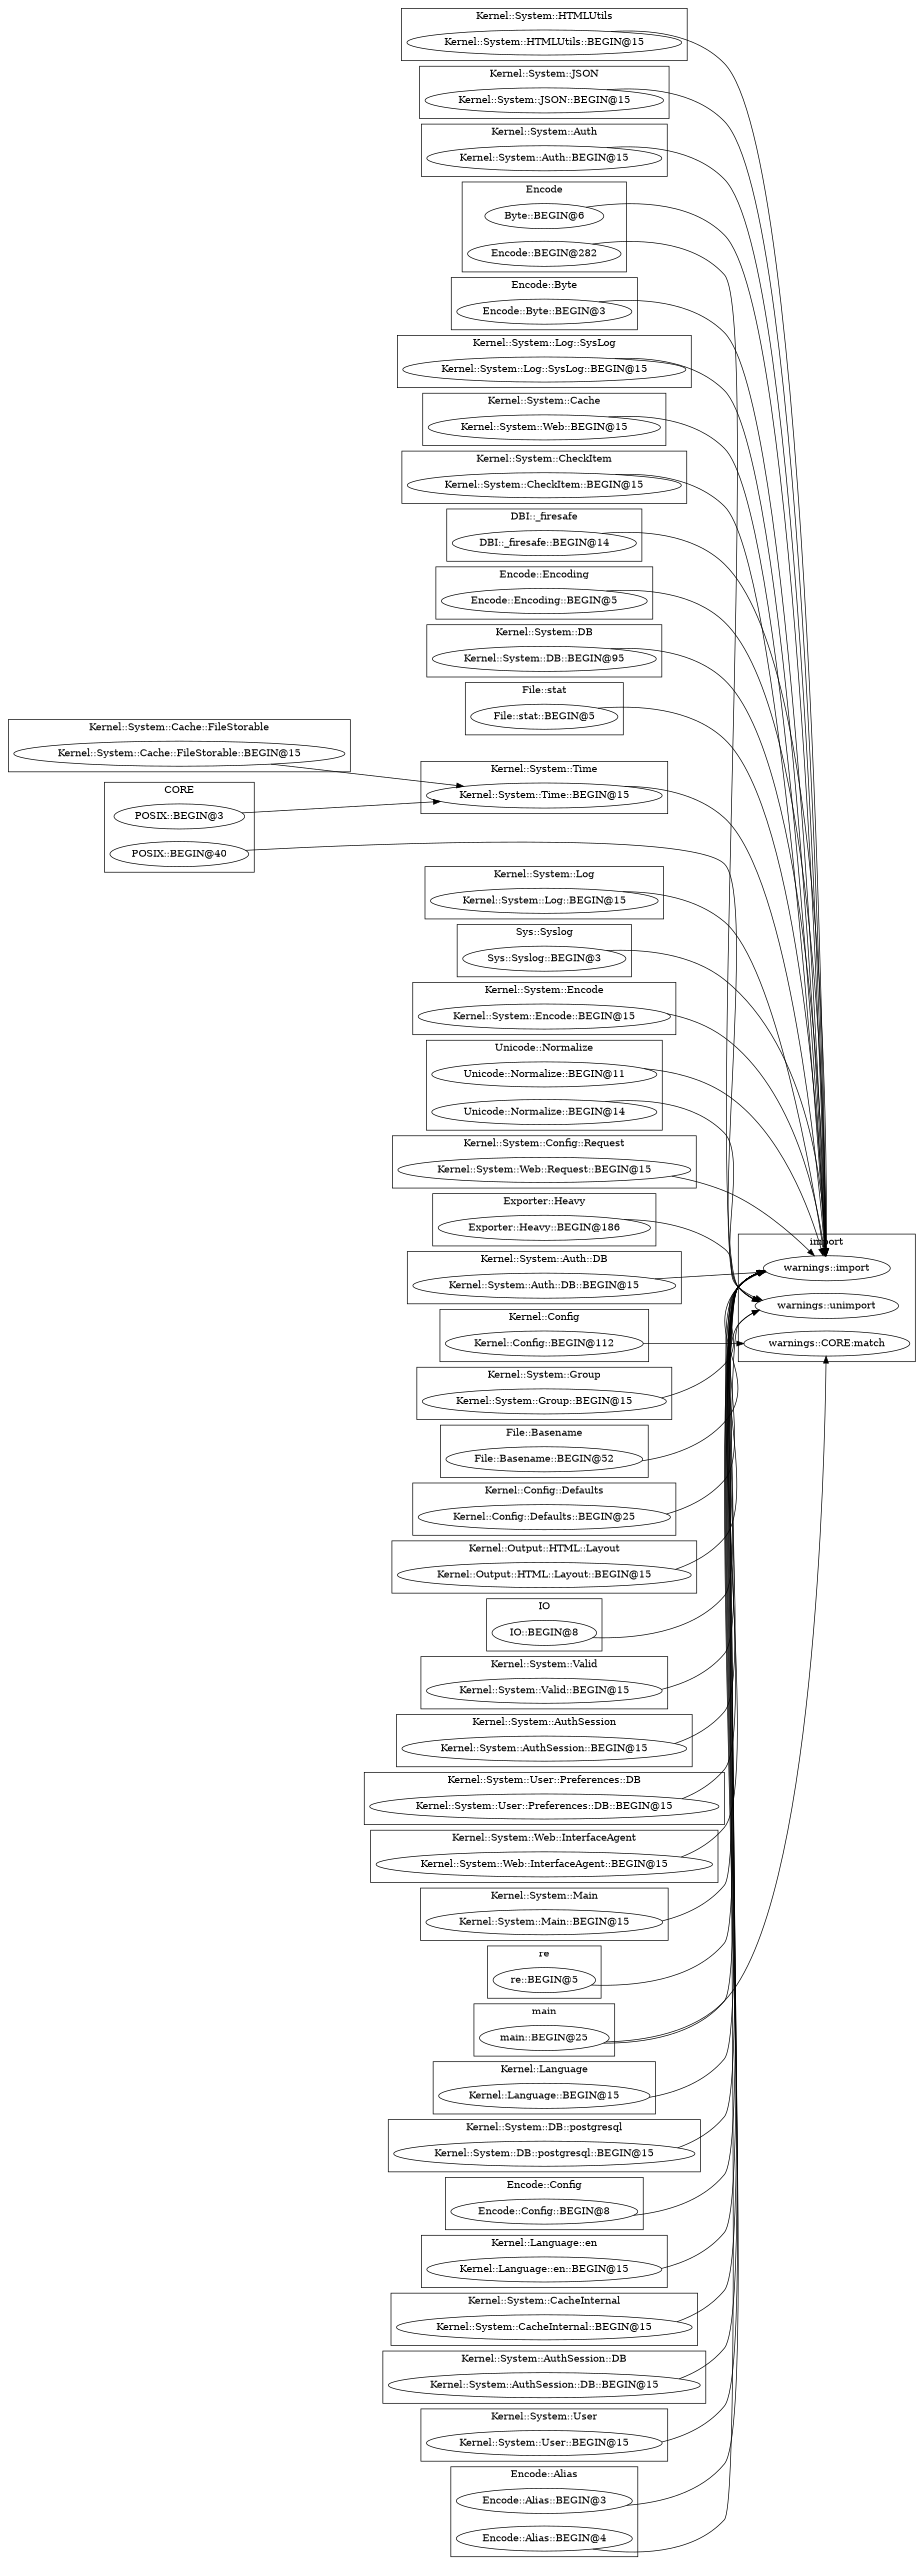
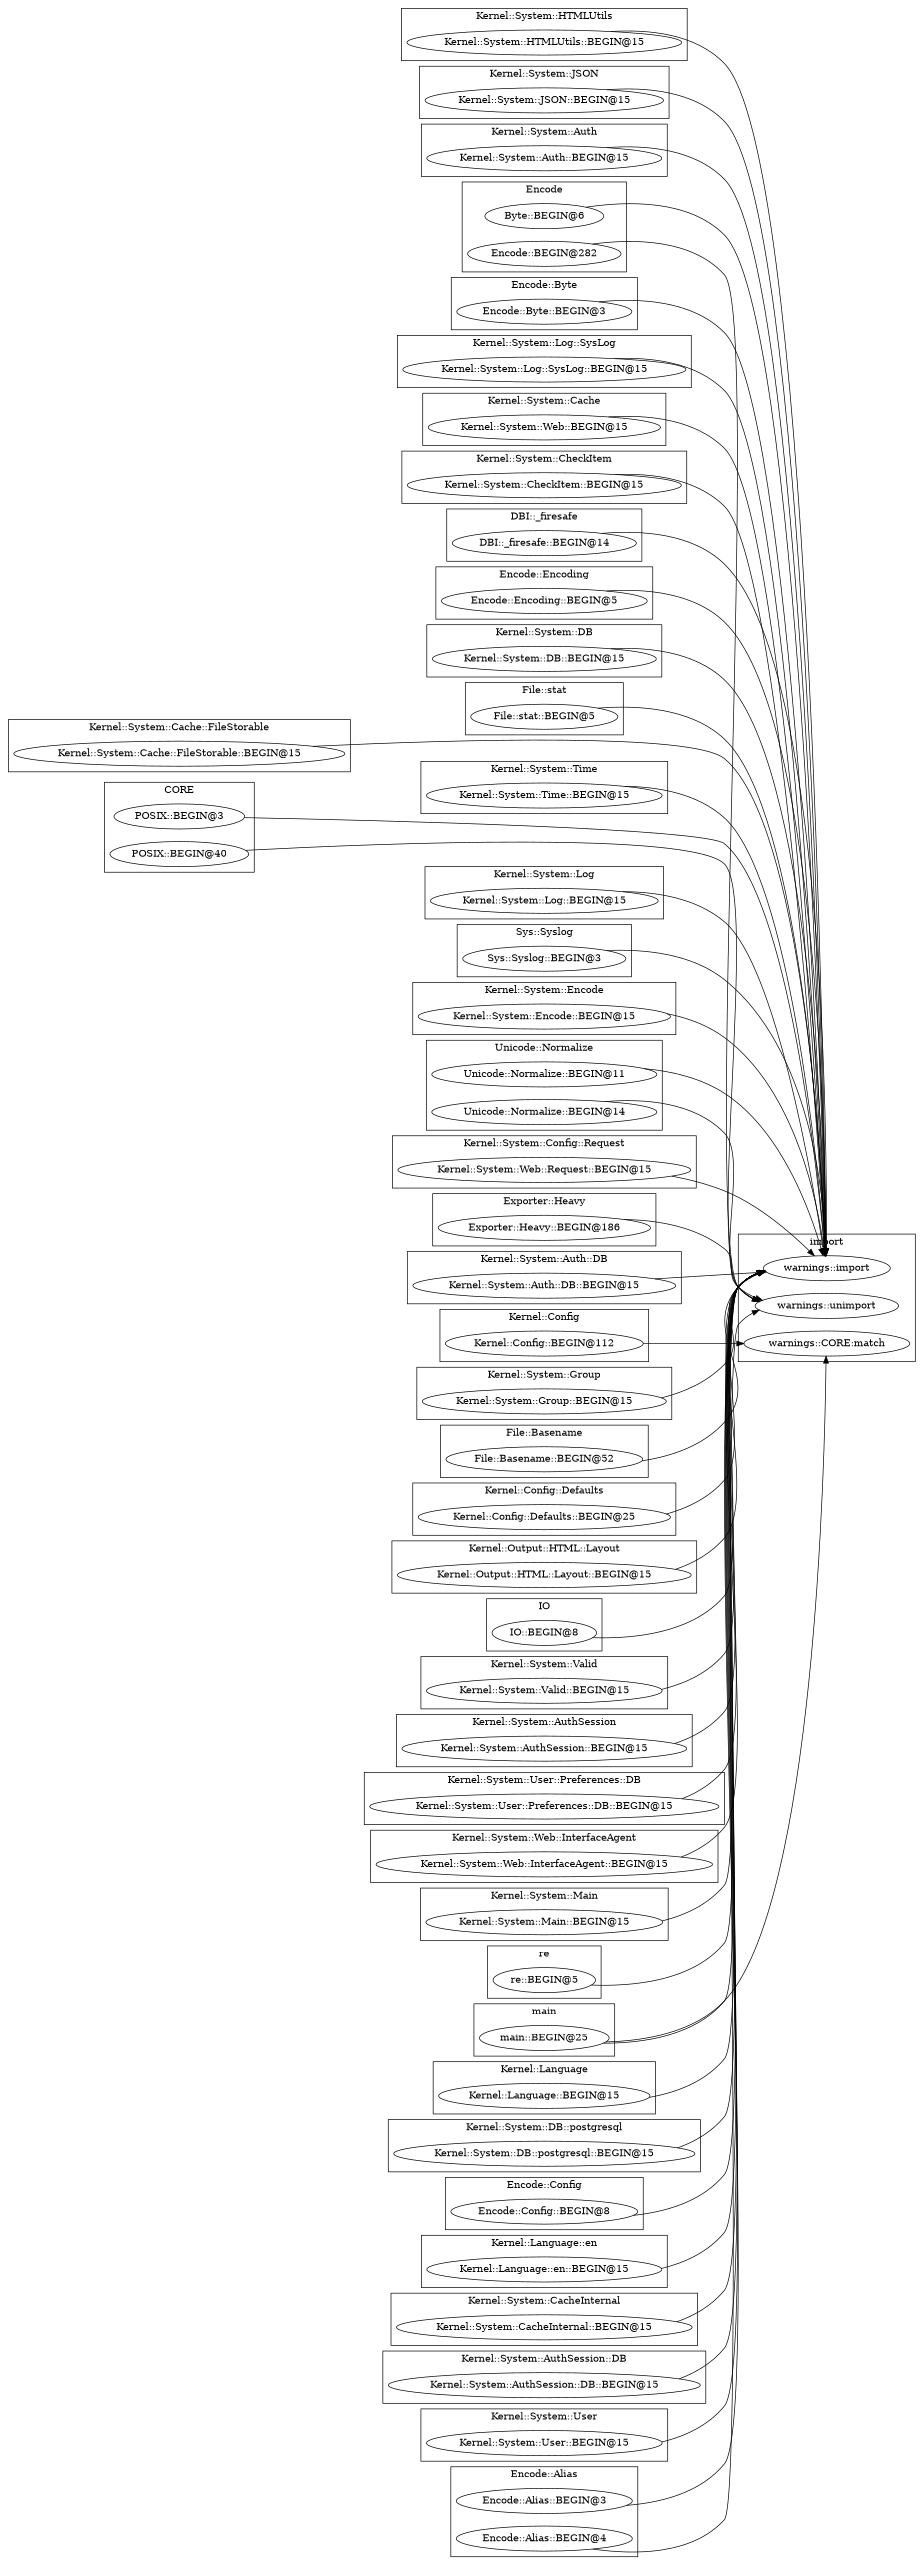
node "Kernel::System::DB::BEGIN@95": label "Kernel::System::DB::BEGIN@95" -> "Kernel::System::DB::BEGIN@15"
edge "Kernel::System::Cache::FileStorable::BEGIN@15" -> "Kernel::System::Time::BEGIN@15": now "Kernel::System::Cache::FileStorable::BEGIN@15" -> "warnings::import"
edge "POSIX::BEGIN@3" -> "Kernel::System::Time::BEGIN@15": now "POSIX::BEGIN@3" -> "warnings::import"
edge "Kernel::System::User::Preferences::DB::BEGIN@15" -> "warnings::unimport": now "Kernel::System::User::Preferences::DB::BEGIN@15" -> "warnings::import"
